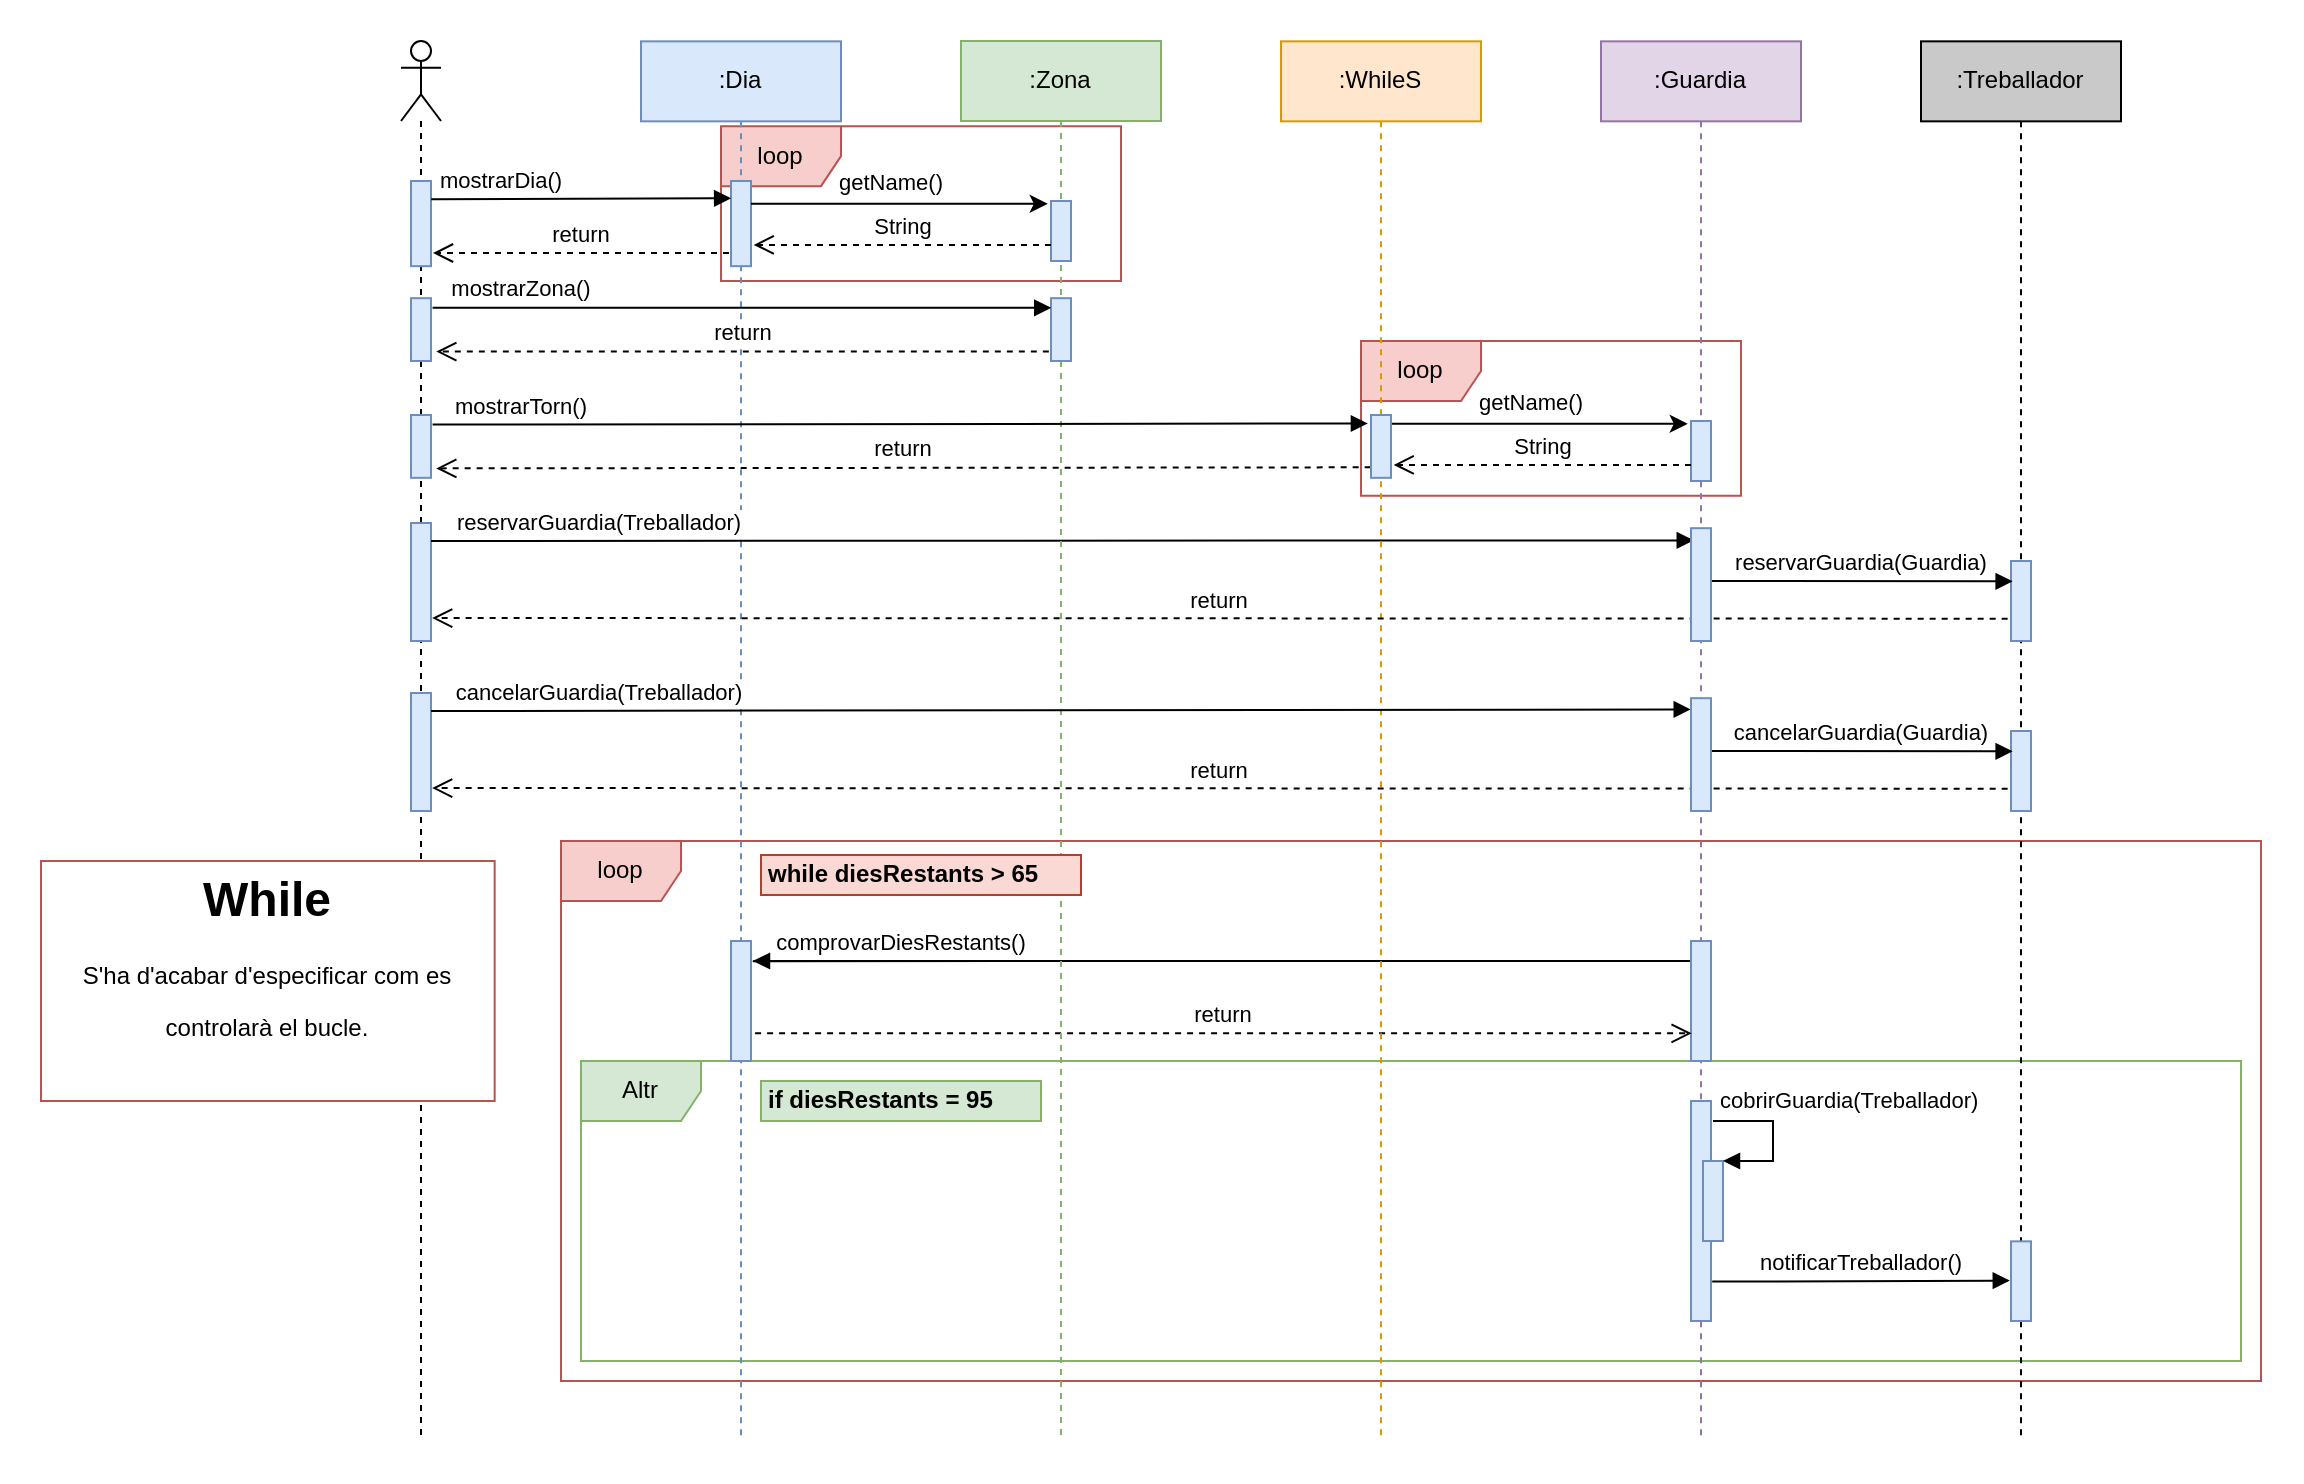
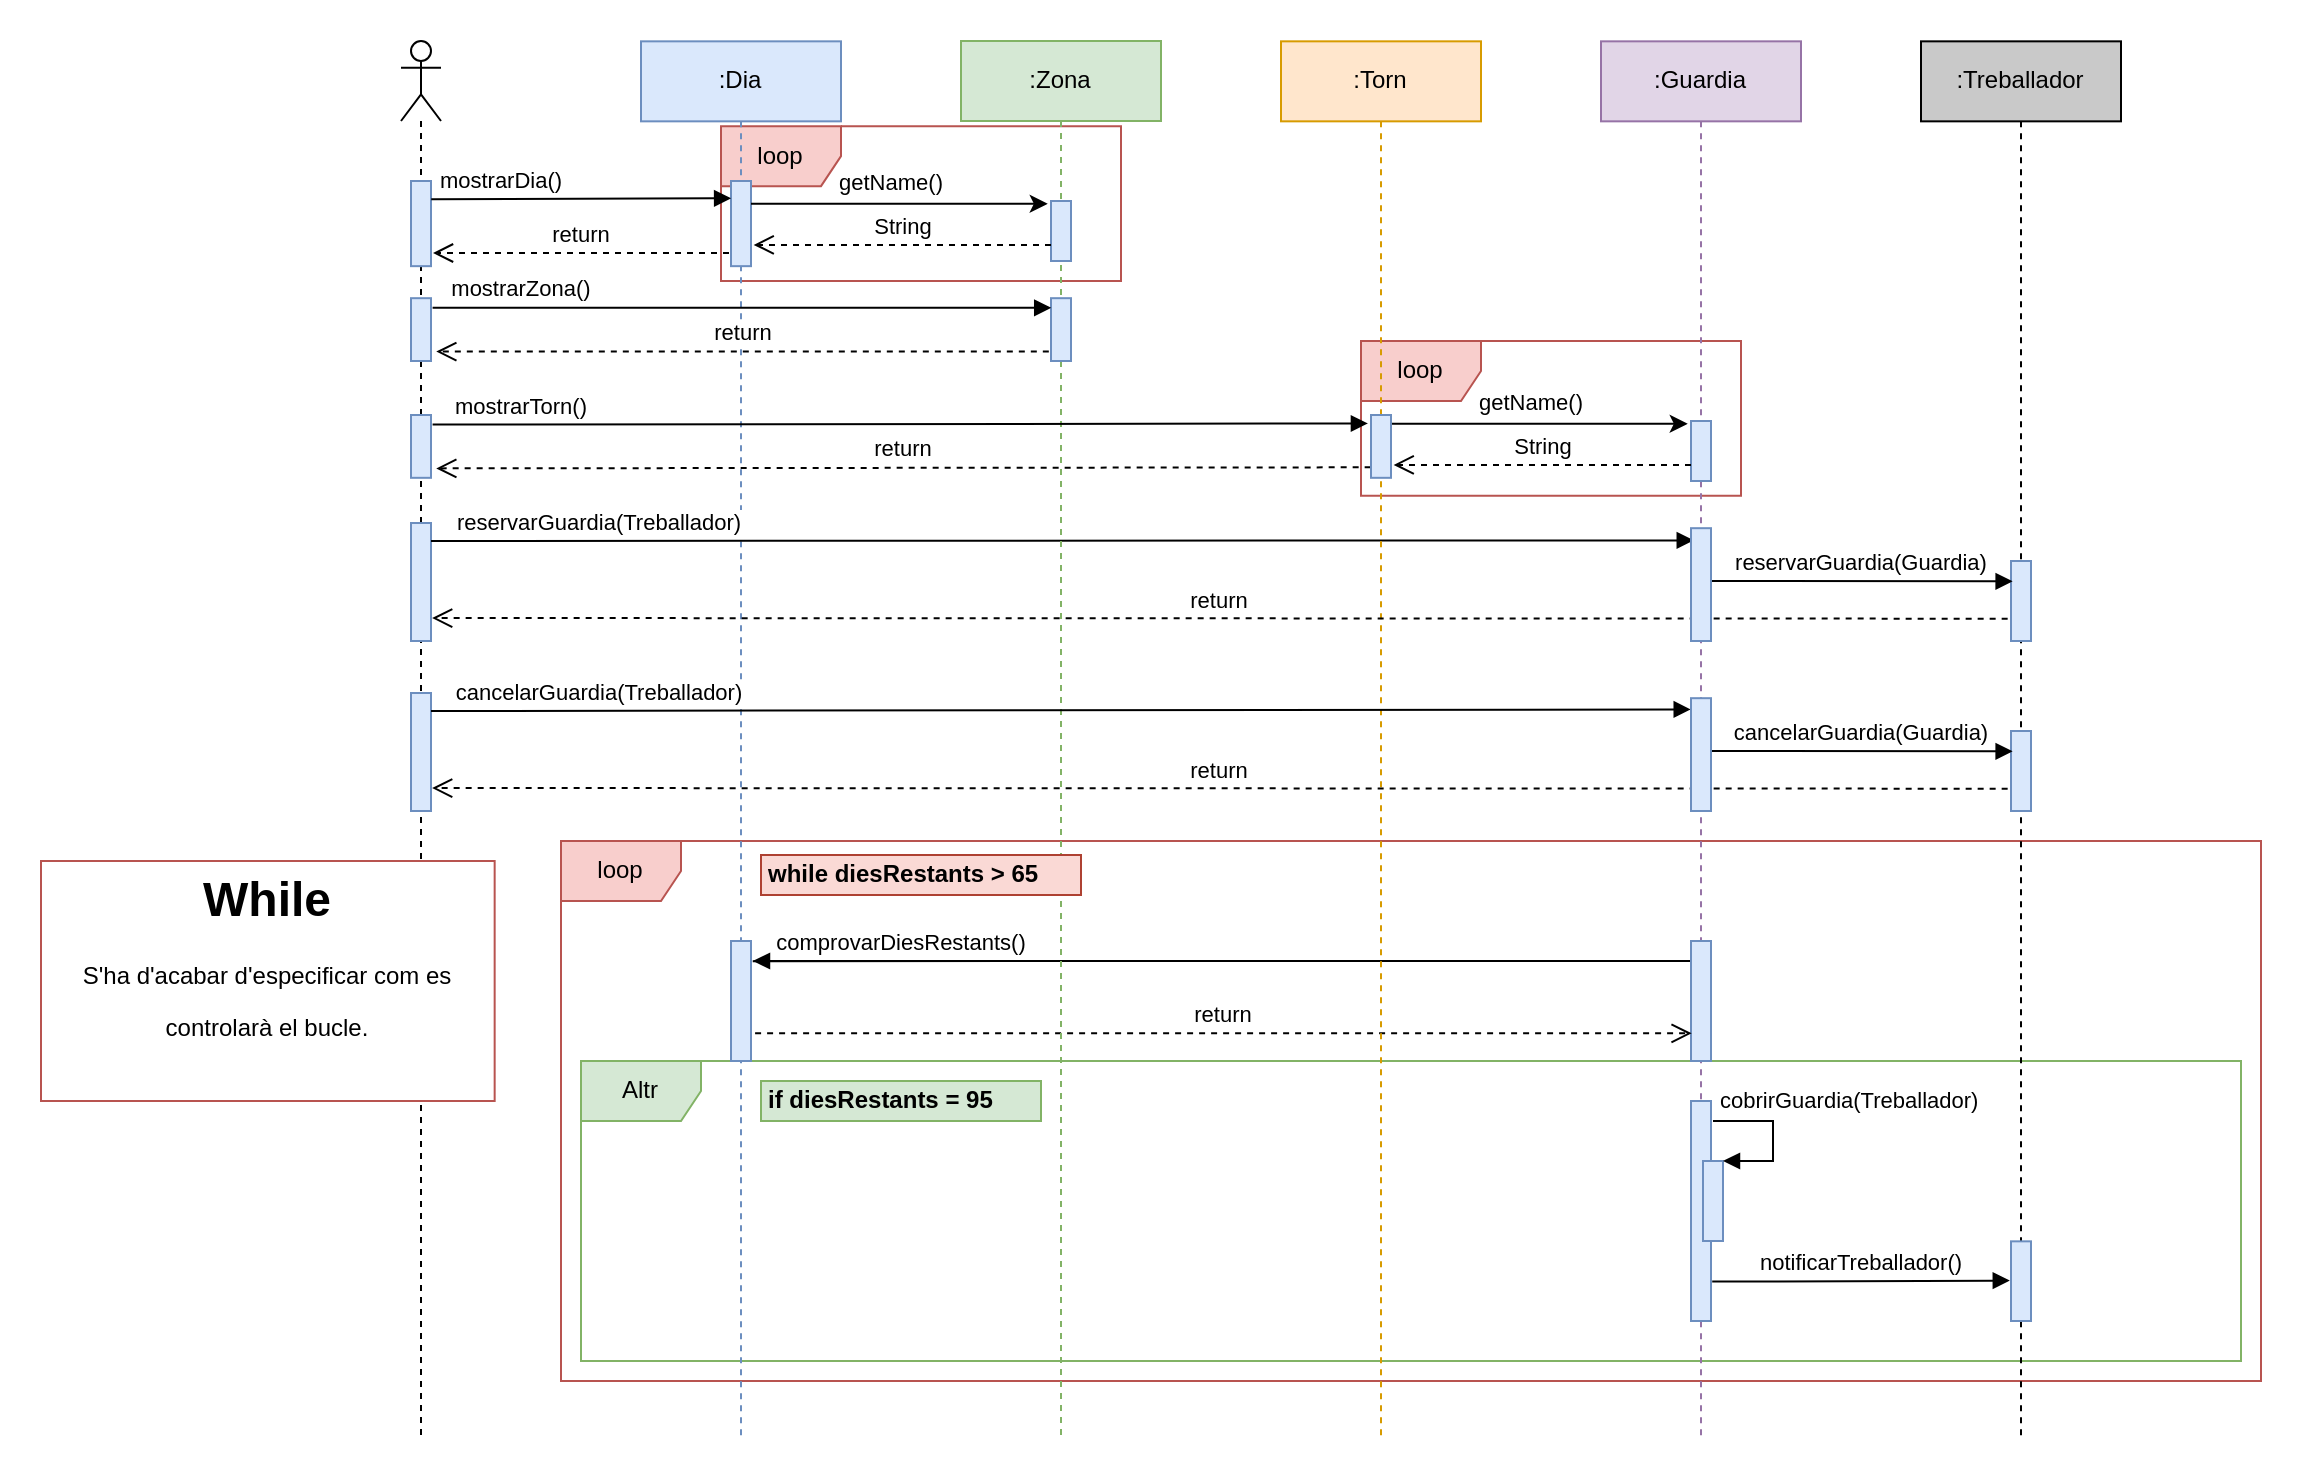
node ":WhileS": label ":WhileS" -> ":Torn"
